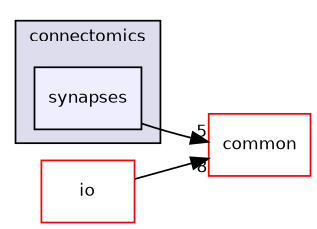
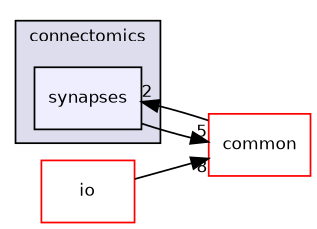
edge "common" -> "synapses": added
